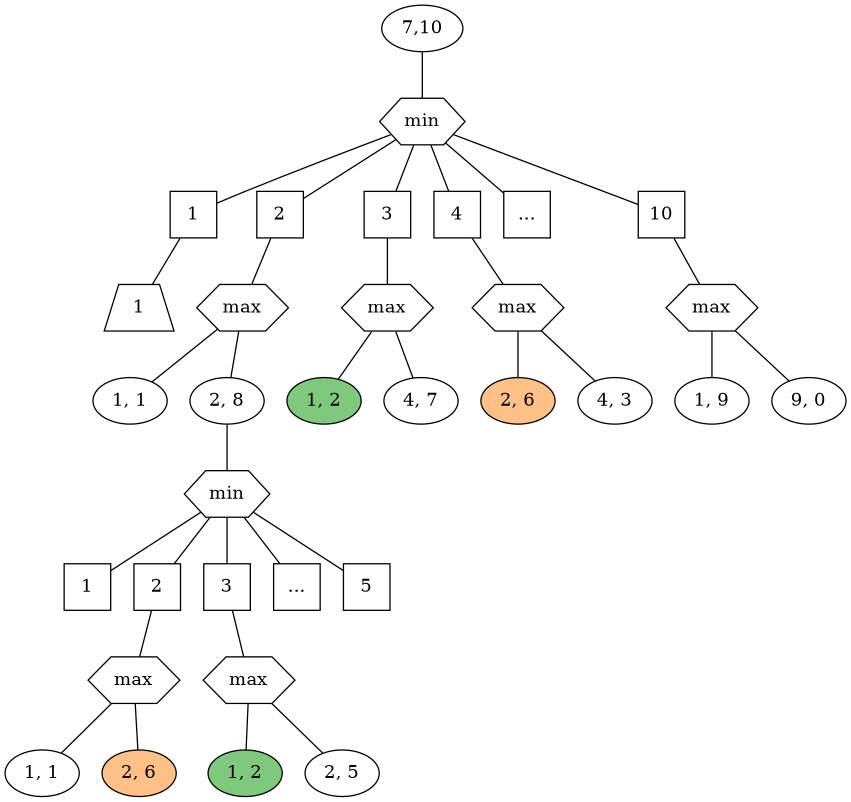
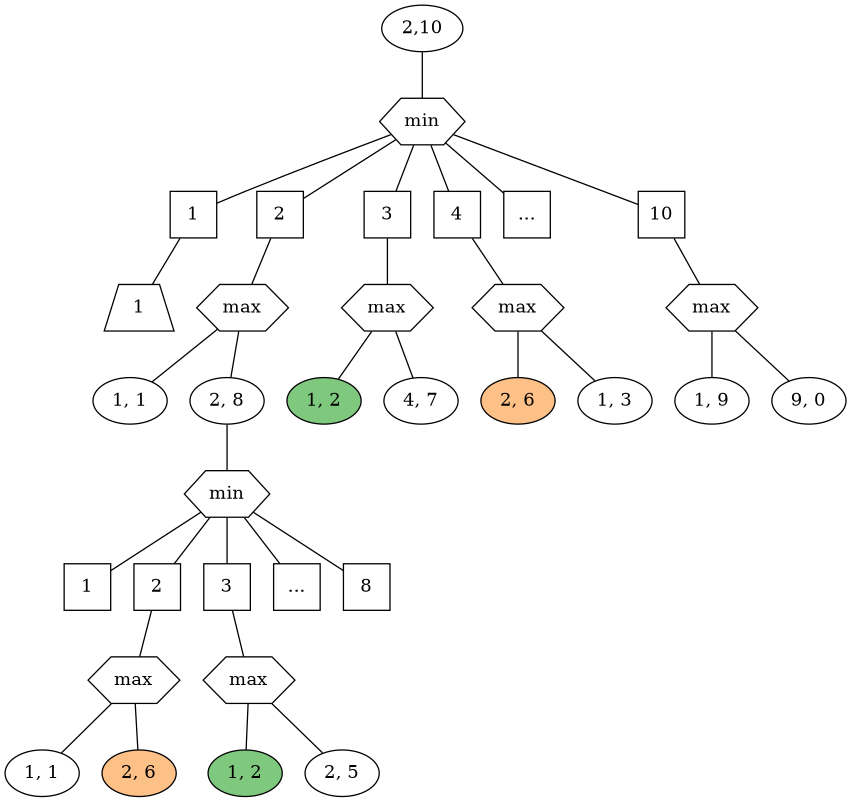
node "7,10": label "7,10" -> "2,10"
node "4, 3": label "4, 3" -> "1, 3"
node "5": label "5" -> "8"
